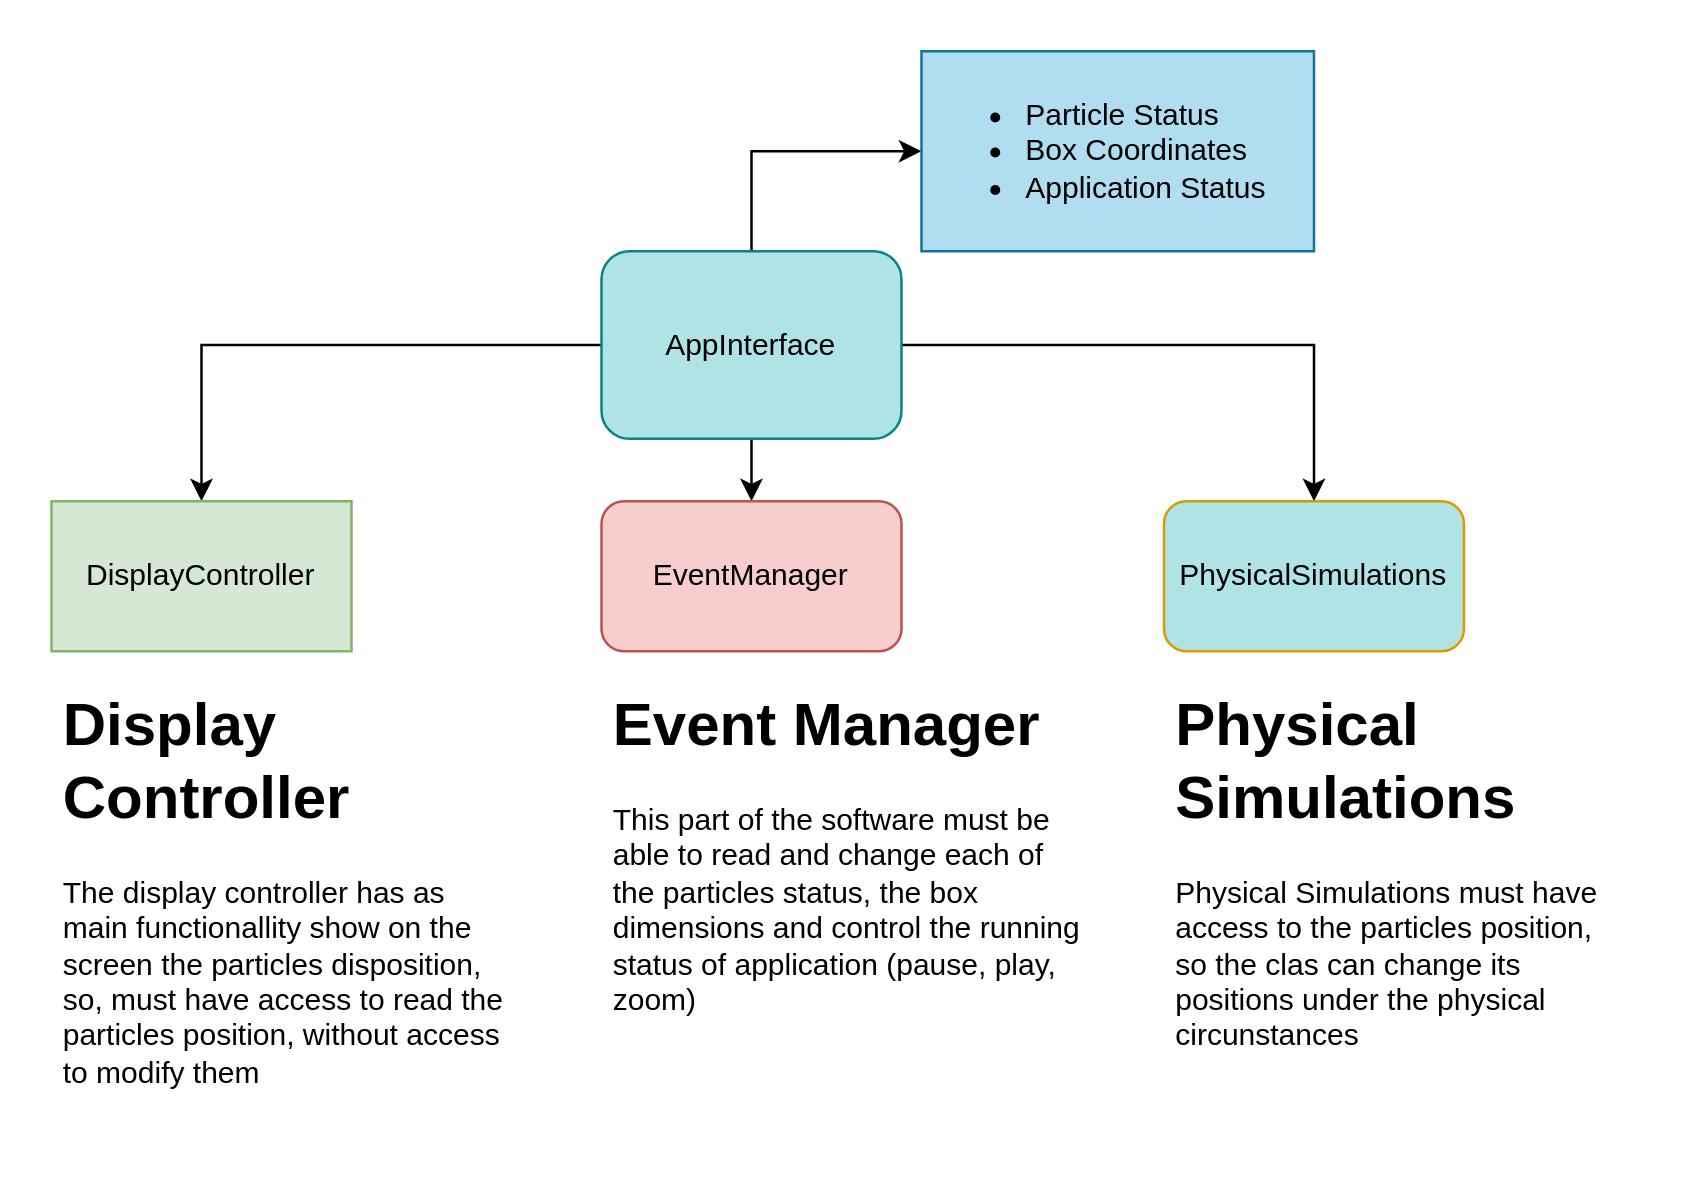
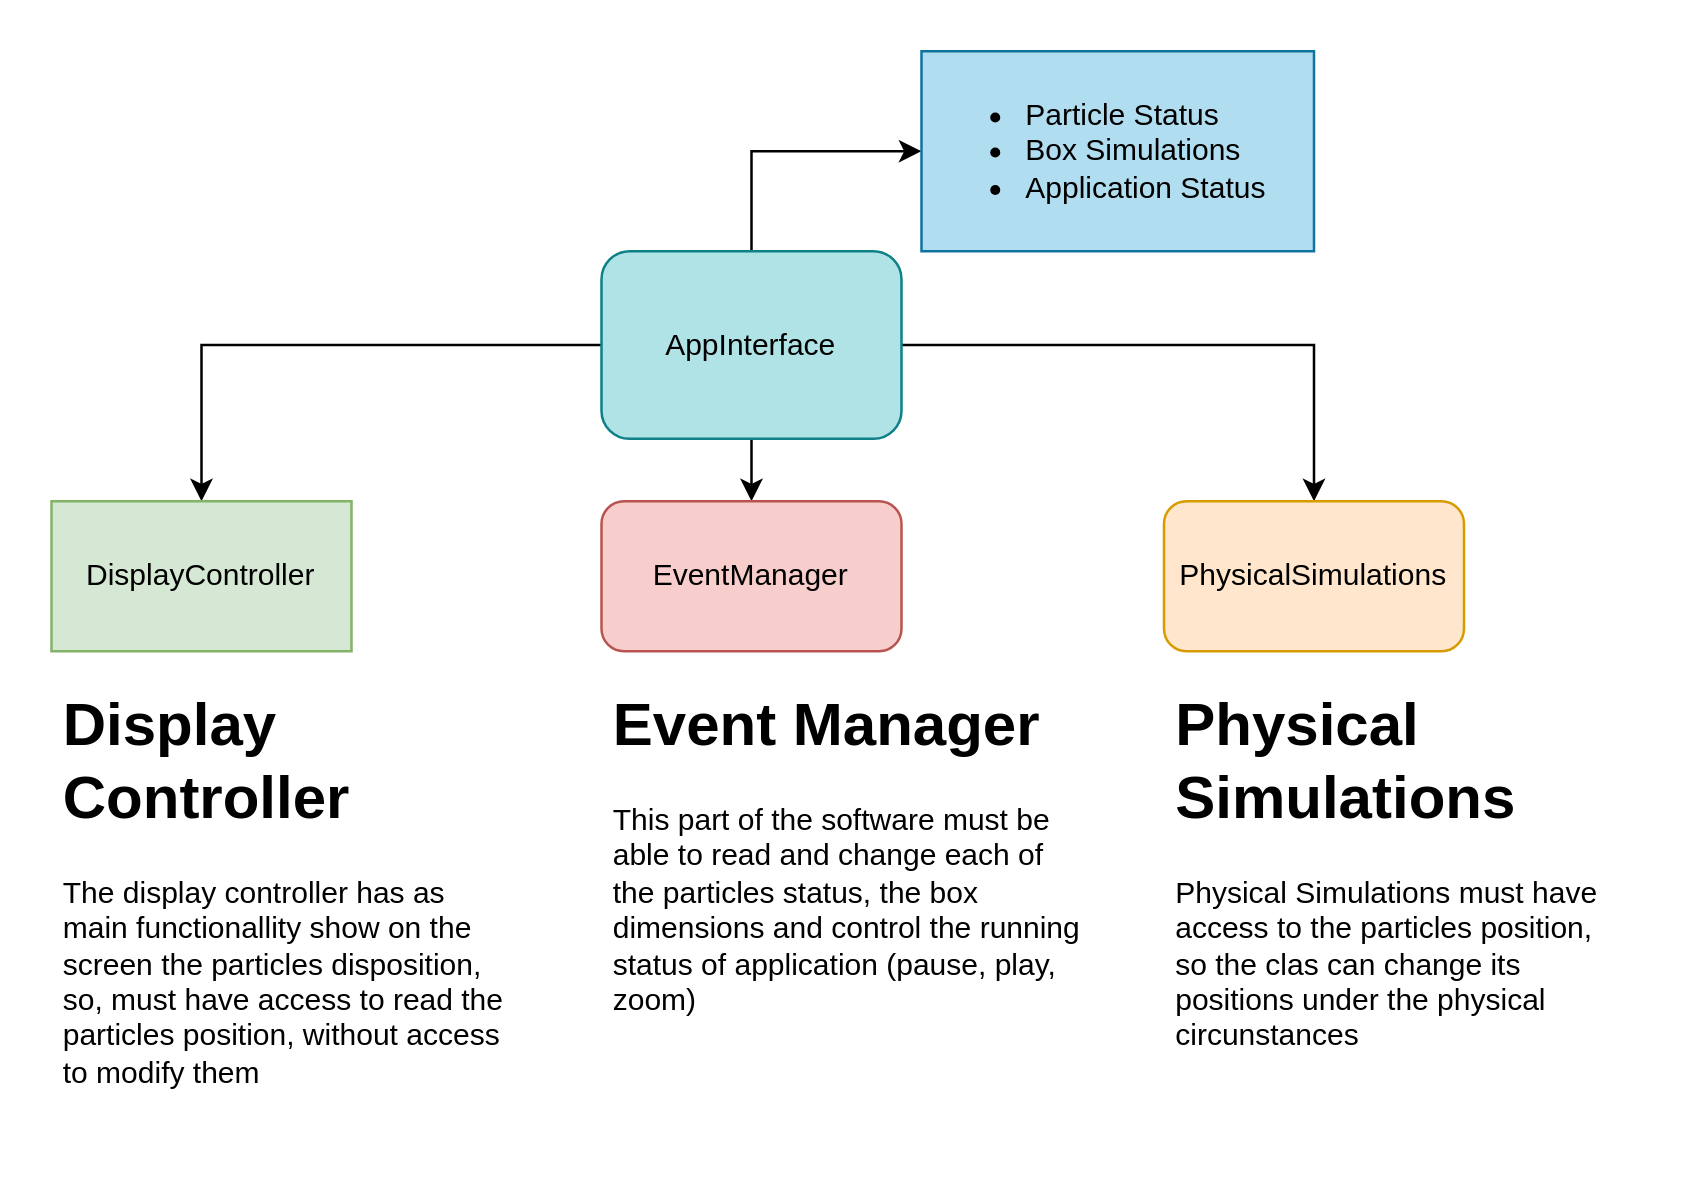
node "Particle Status Box Coordinates Application Status": label "Particle Status Box Coordinates Application Status" -> "Particle Status Box Simulations Application Status"
node "PhysicalSimulations": fillcolor #b0e3e6 -> #ffe6cc
